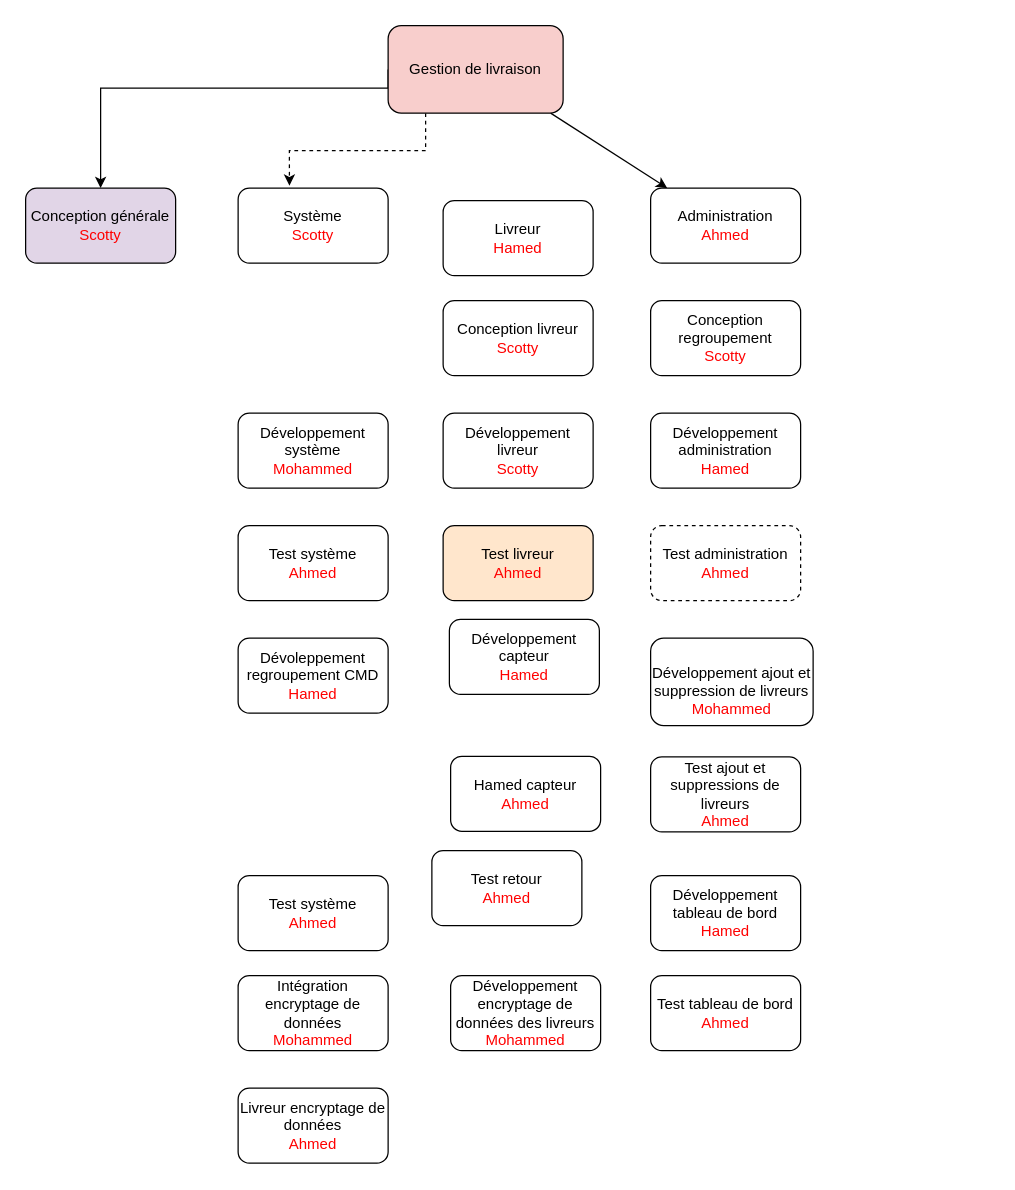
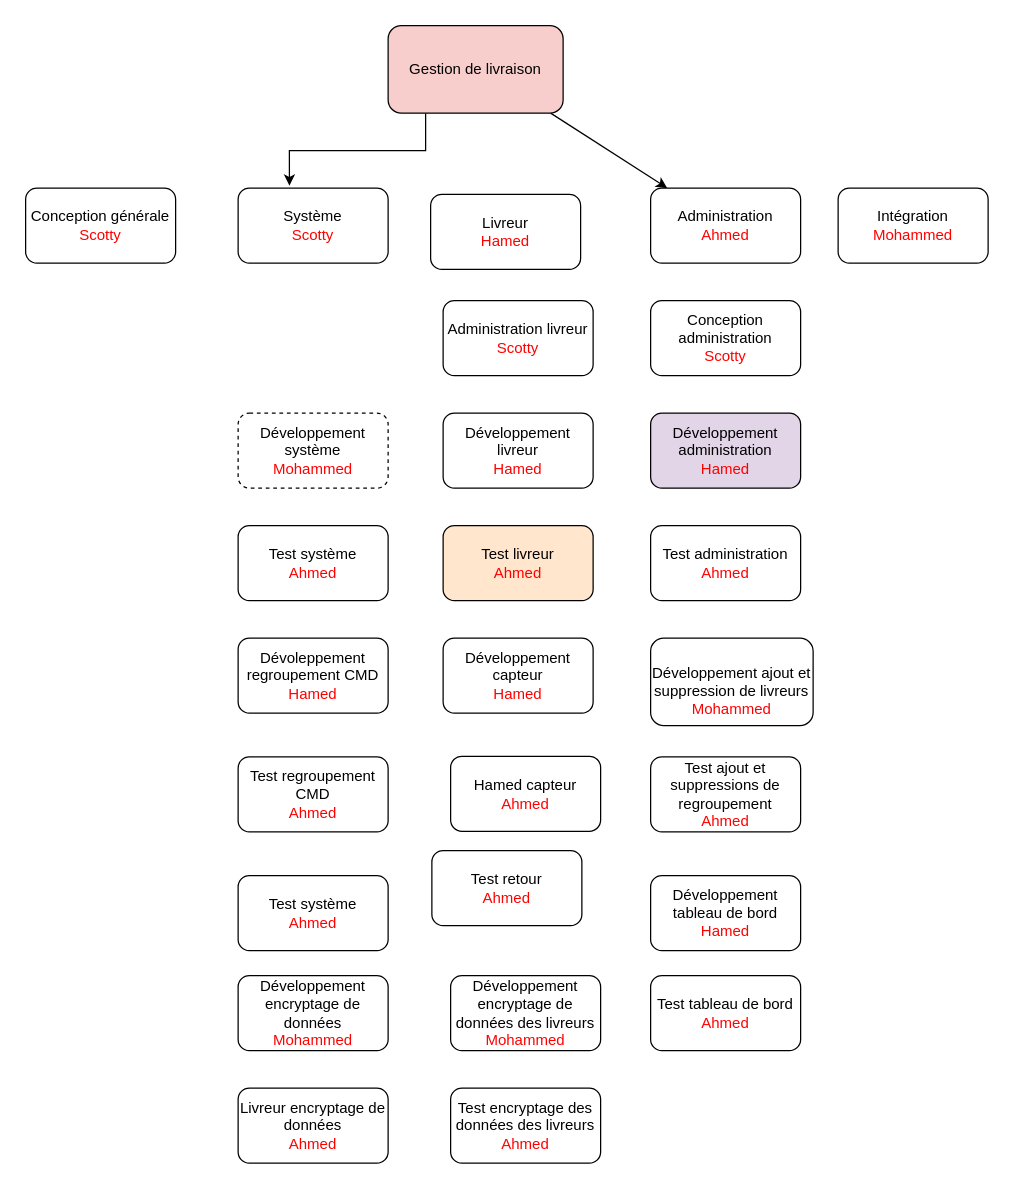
edge "Gestion de livraison" -> "Conception générale Scotty": removed
edge "Gestion de livraison" -> "Système Scotty": style dashed -> solid
node "Conception générale Scotty": fillcolor #e1d5e7 -> #ffffff
node "Intégration Mohammed": added
node "Livreur Hamed": moved (518, 238) -> (506, 232)
node "Conception livreur Scotty": label "Conception livreur Scotty" -> "Administration livreur Scotty"
node "Conception regroupement Scotty": label "Conception regroupement Scotty" -> "Conception administration Scotty"
node "Développement système Mohammed": style solid -> dashed
node "Développement livreur Scotty": label "Développement livreur Scotty" -> "Développement livreur Hamed"
node "Développement administration Hamed": fillcolor #ffffff -> #e1d5e7
node "Test administration Ahmed": style dashed -> solid
node "Développement capteur Hamed": moved (524, 657) -> (518, 676)
node "Test regroupement CMD Ahmed": added
node "Test ajout et suppressions de livreurs Ahmed": label "Test ajout et suppressions de livreurs Ahmed" -> "Test ajout et suppressions de regroupement Ahmed"
node "Intégration encryptage de données Mohammed": label "Intégration encryptage de données Mohammed" -> "Développement encryptage de données Mohammed"
node "Test encryptage des données des livreurs Ahmed": added
